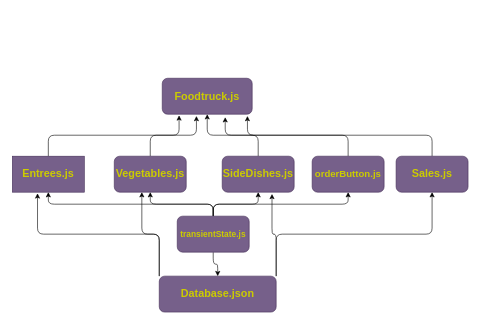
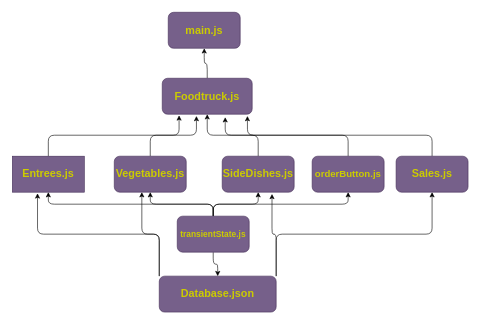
node "main.js": added
edge "Foodtruck.js" -> "main.js": added
